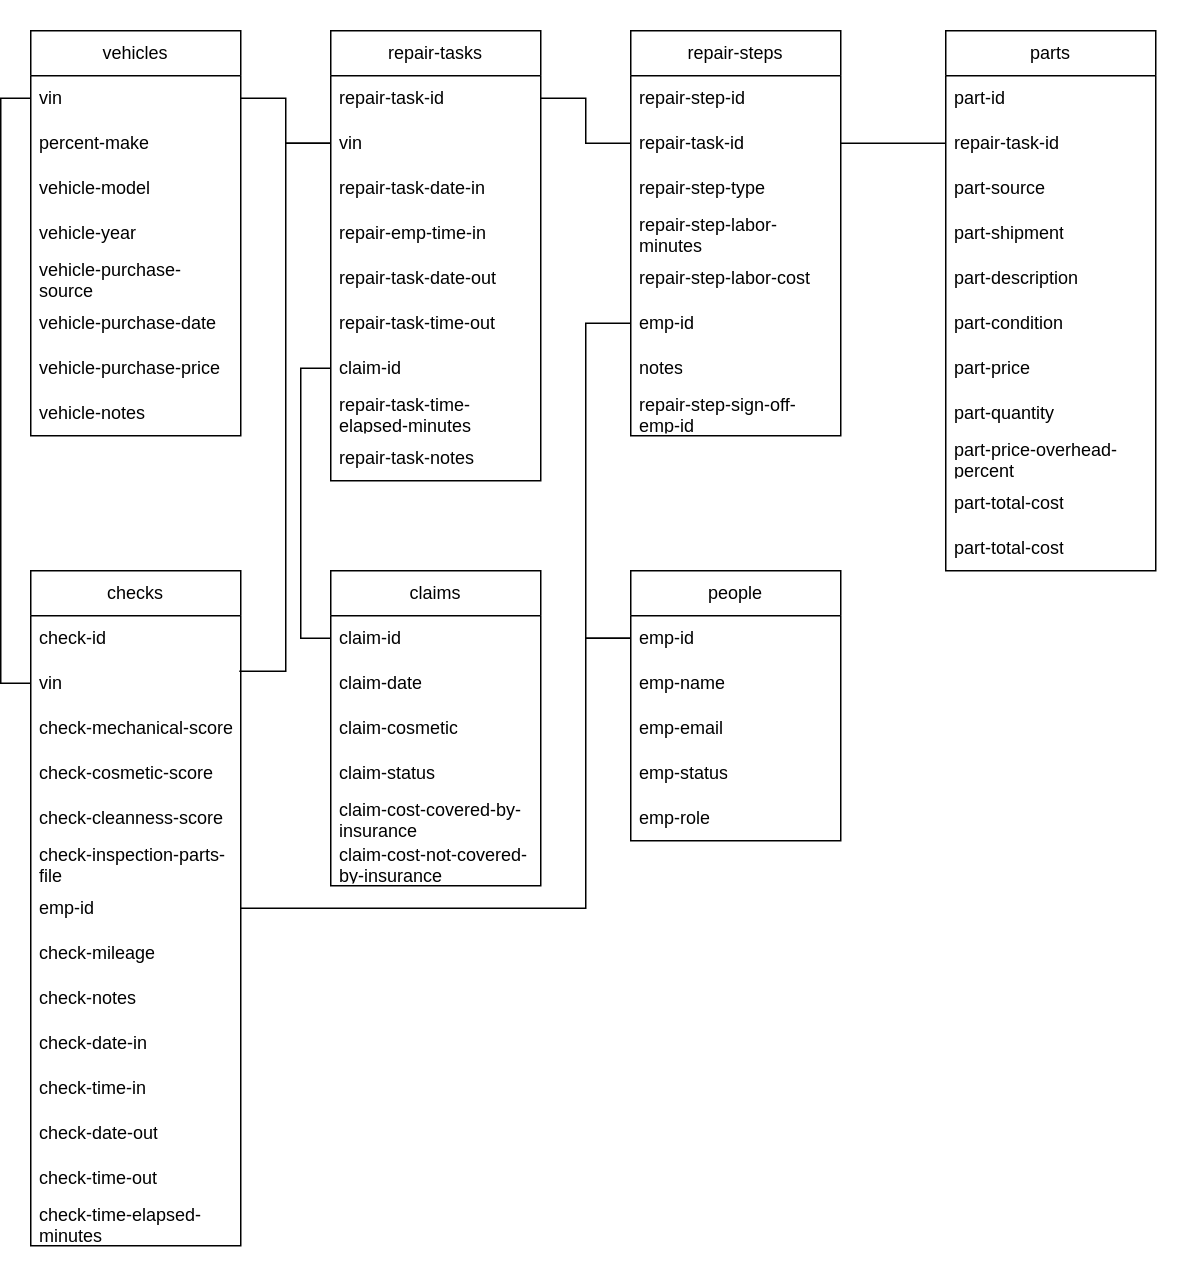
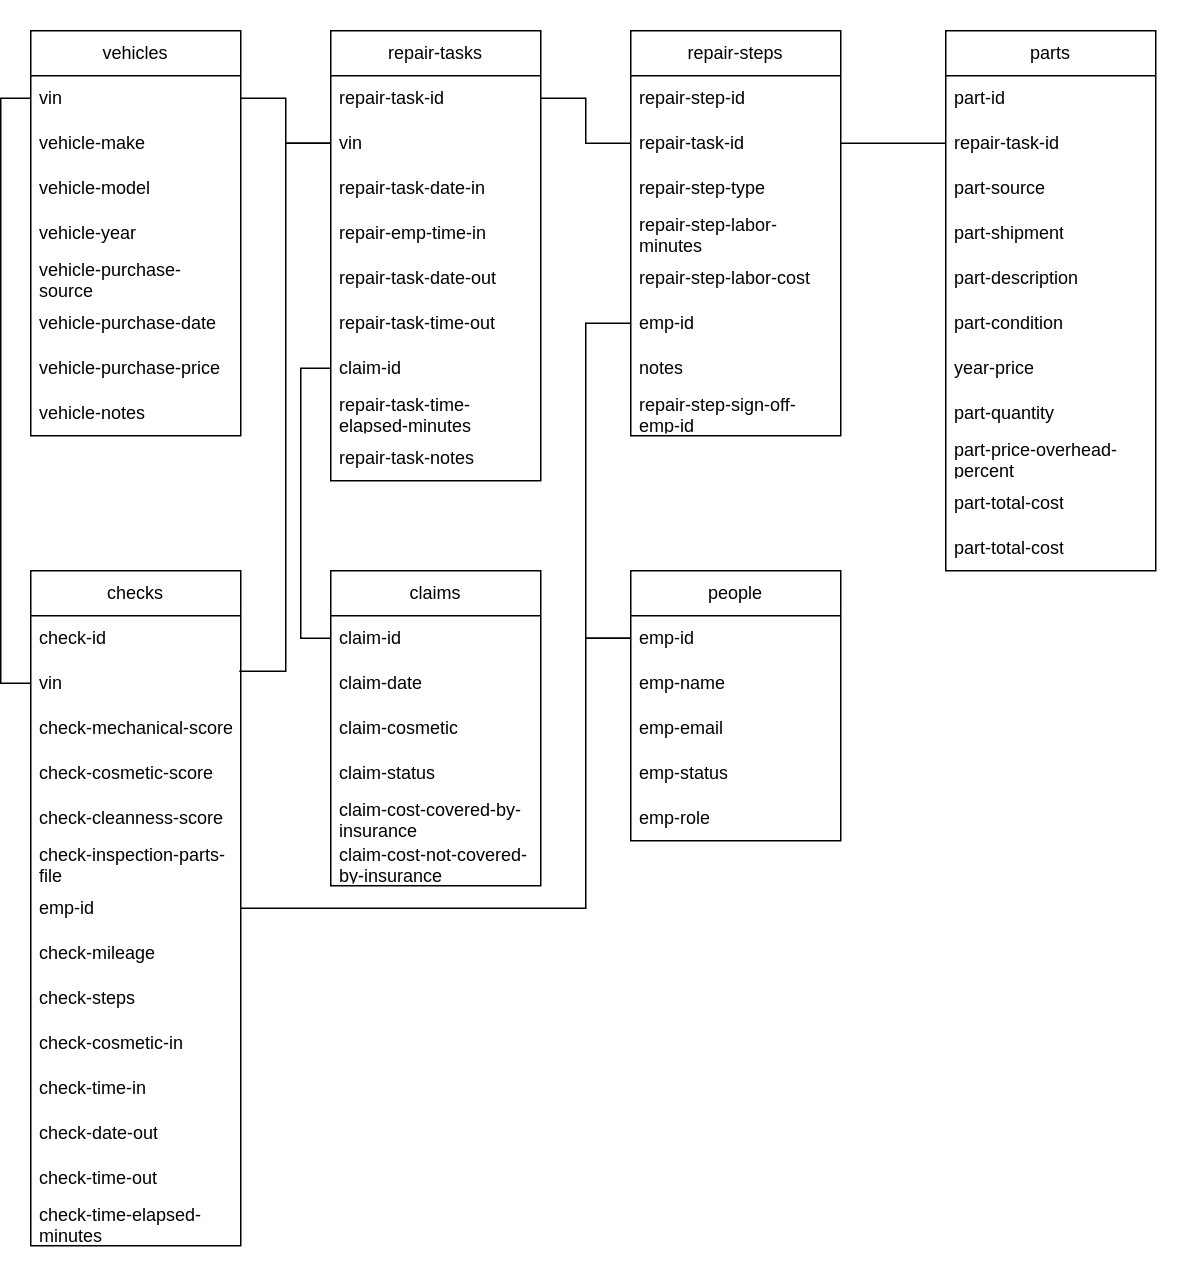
node "percent-make": label "percent-make" -> "vehicle-make"
node "part-price": label "part-price" -> "year-price"
node "check-notes": label "check-notes" -> "check-steps"
node "check-date-in": label "check-date-in" -> "check-cosmetic-in"
